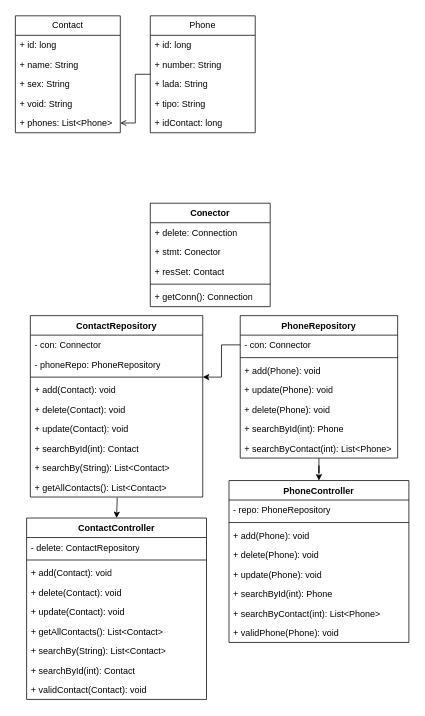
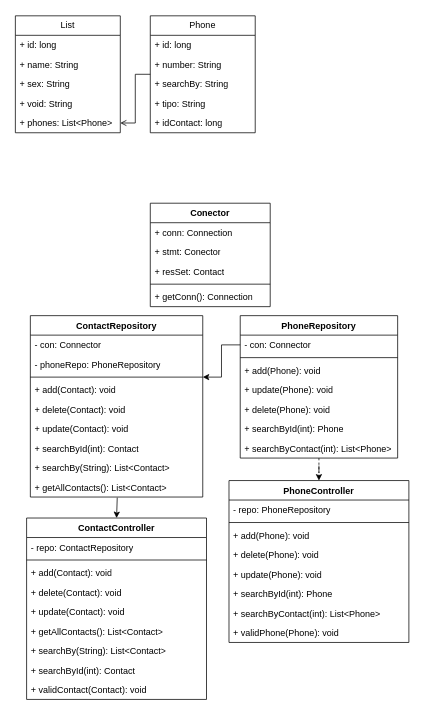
node "Contact": label "Contact" -> "List"
node "+ lada: String": label "+ lada: String" -> "+ searchBy: String"
node "+ delete: Connection": label "+ delete: Connection" -> "+ conn: Connection"
edge "PhoneRepository" -> "PhoneController": style solid -> dashed
node "- delete: ContactRepository": label "- delete: ContactRepository" -> "- repo: ContactRepository"
